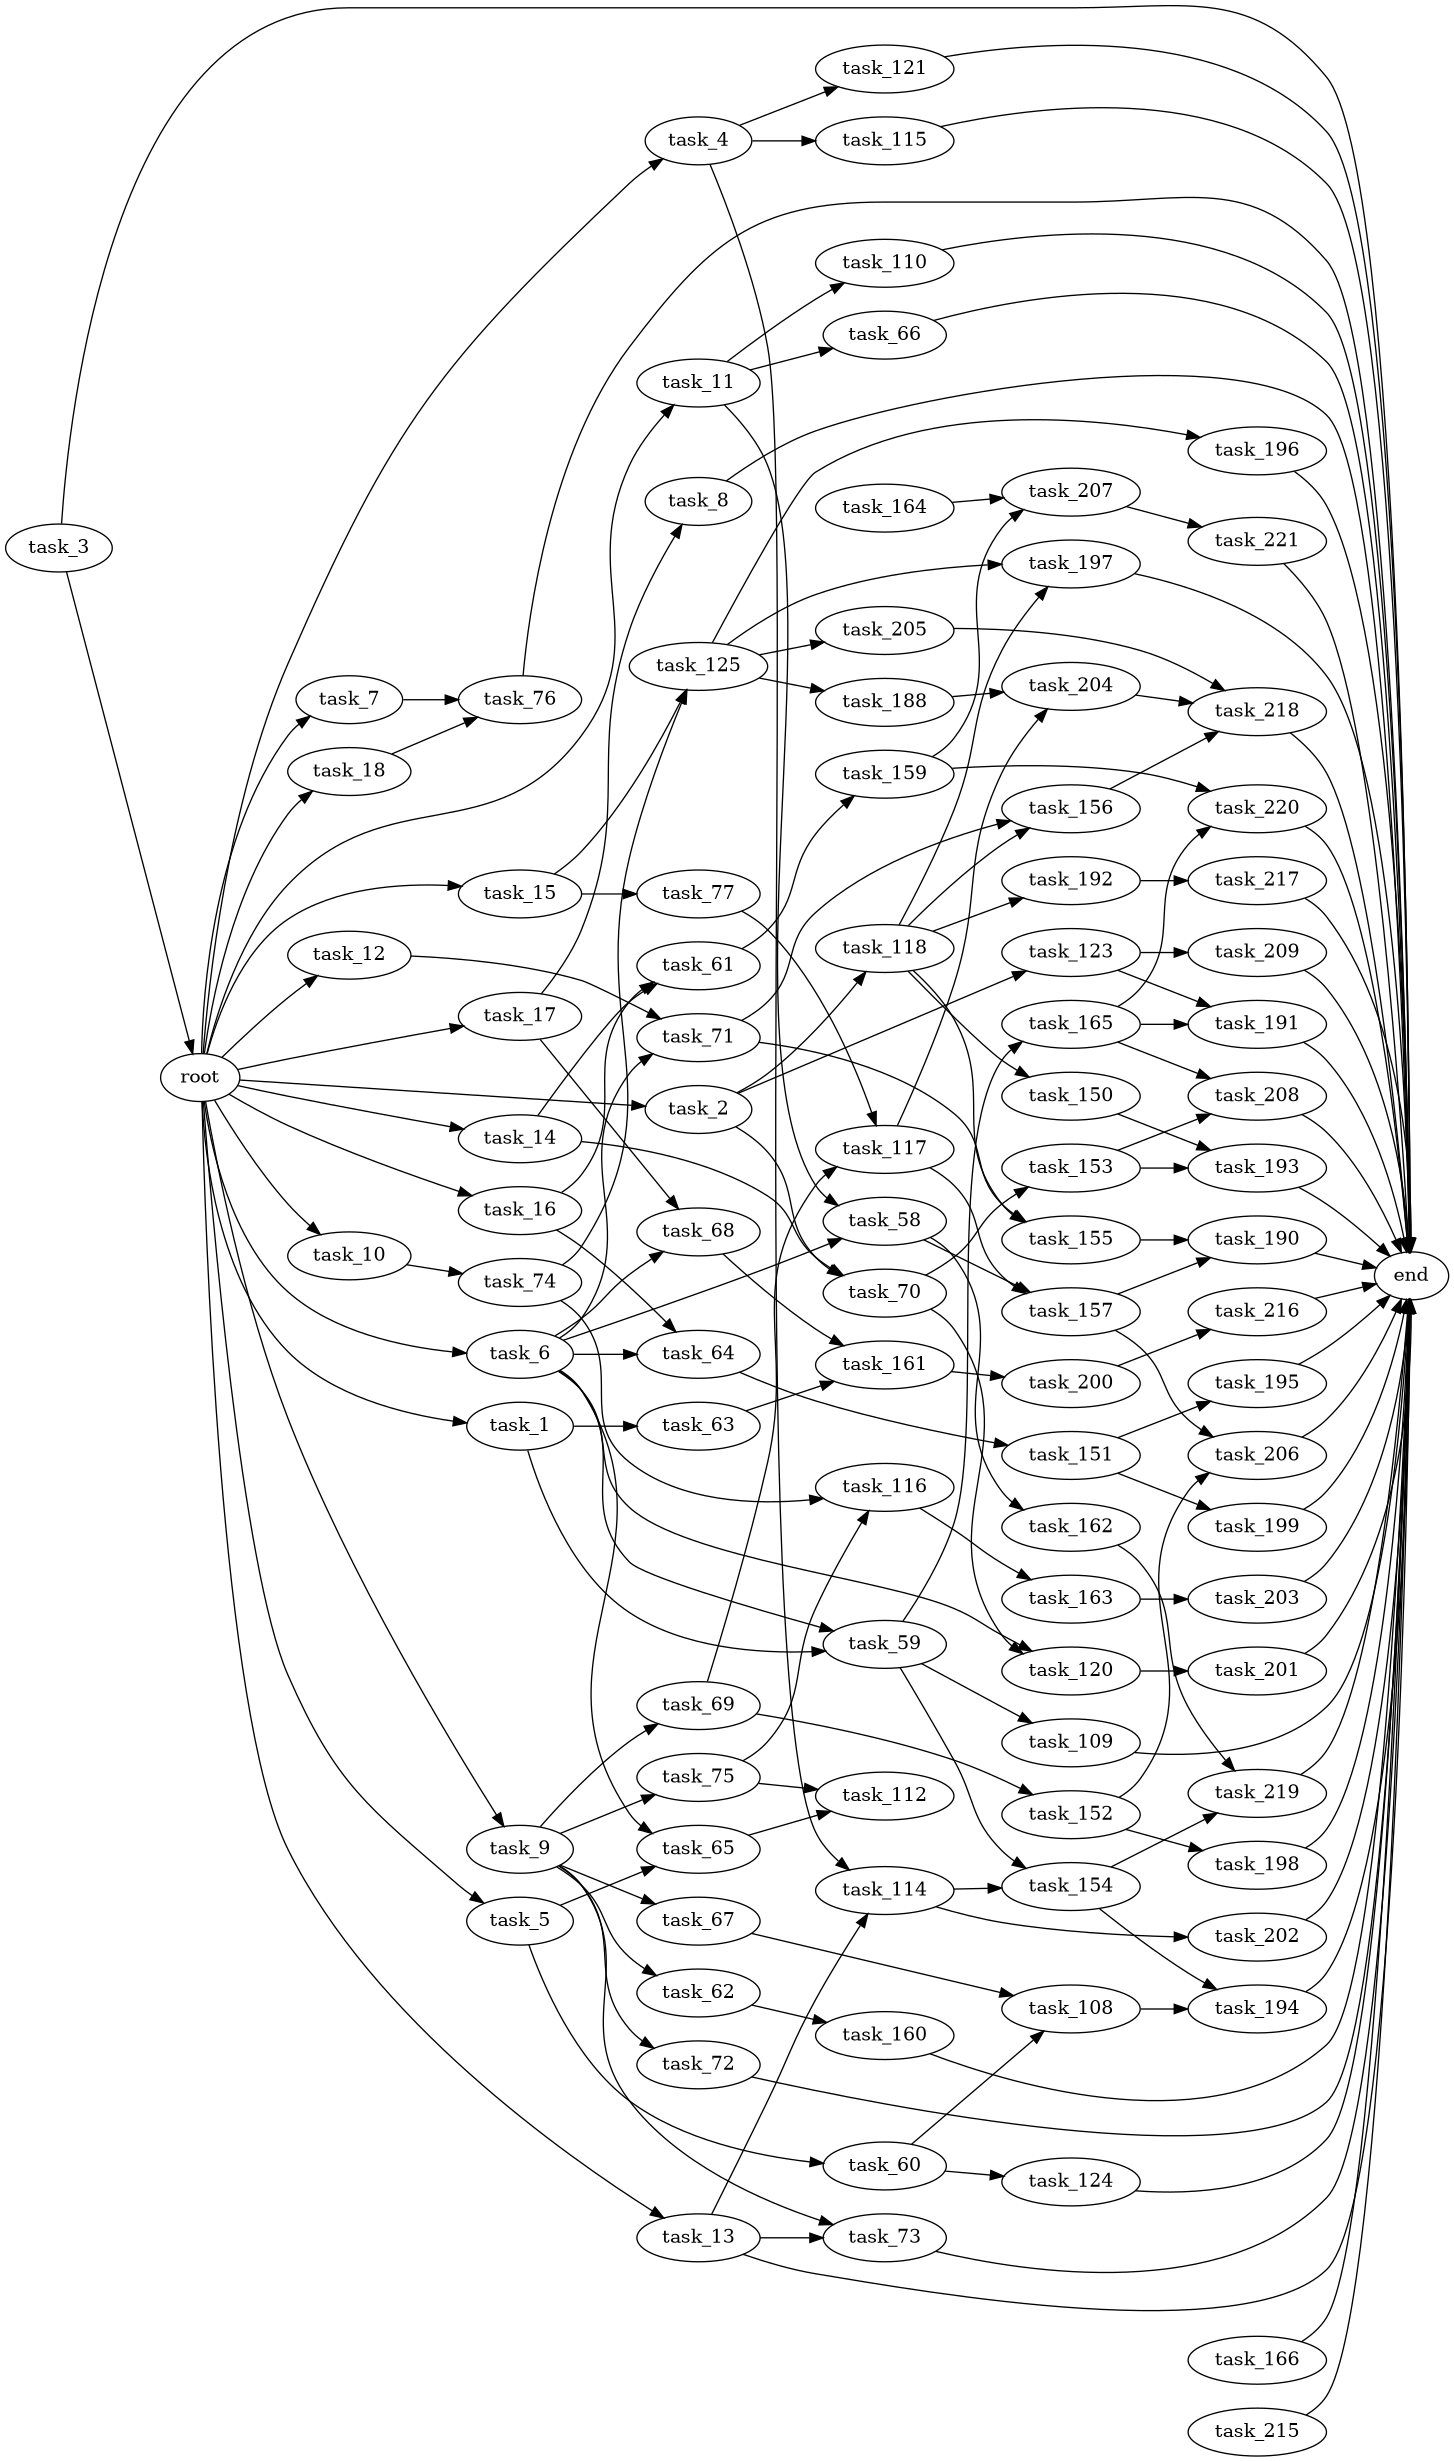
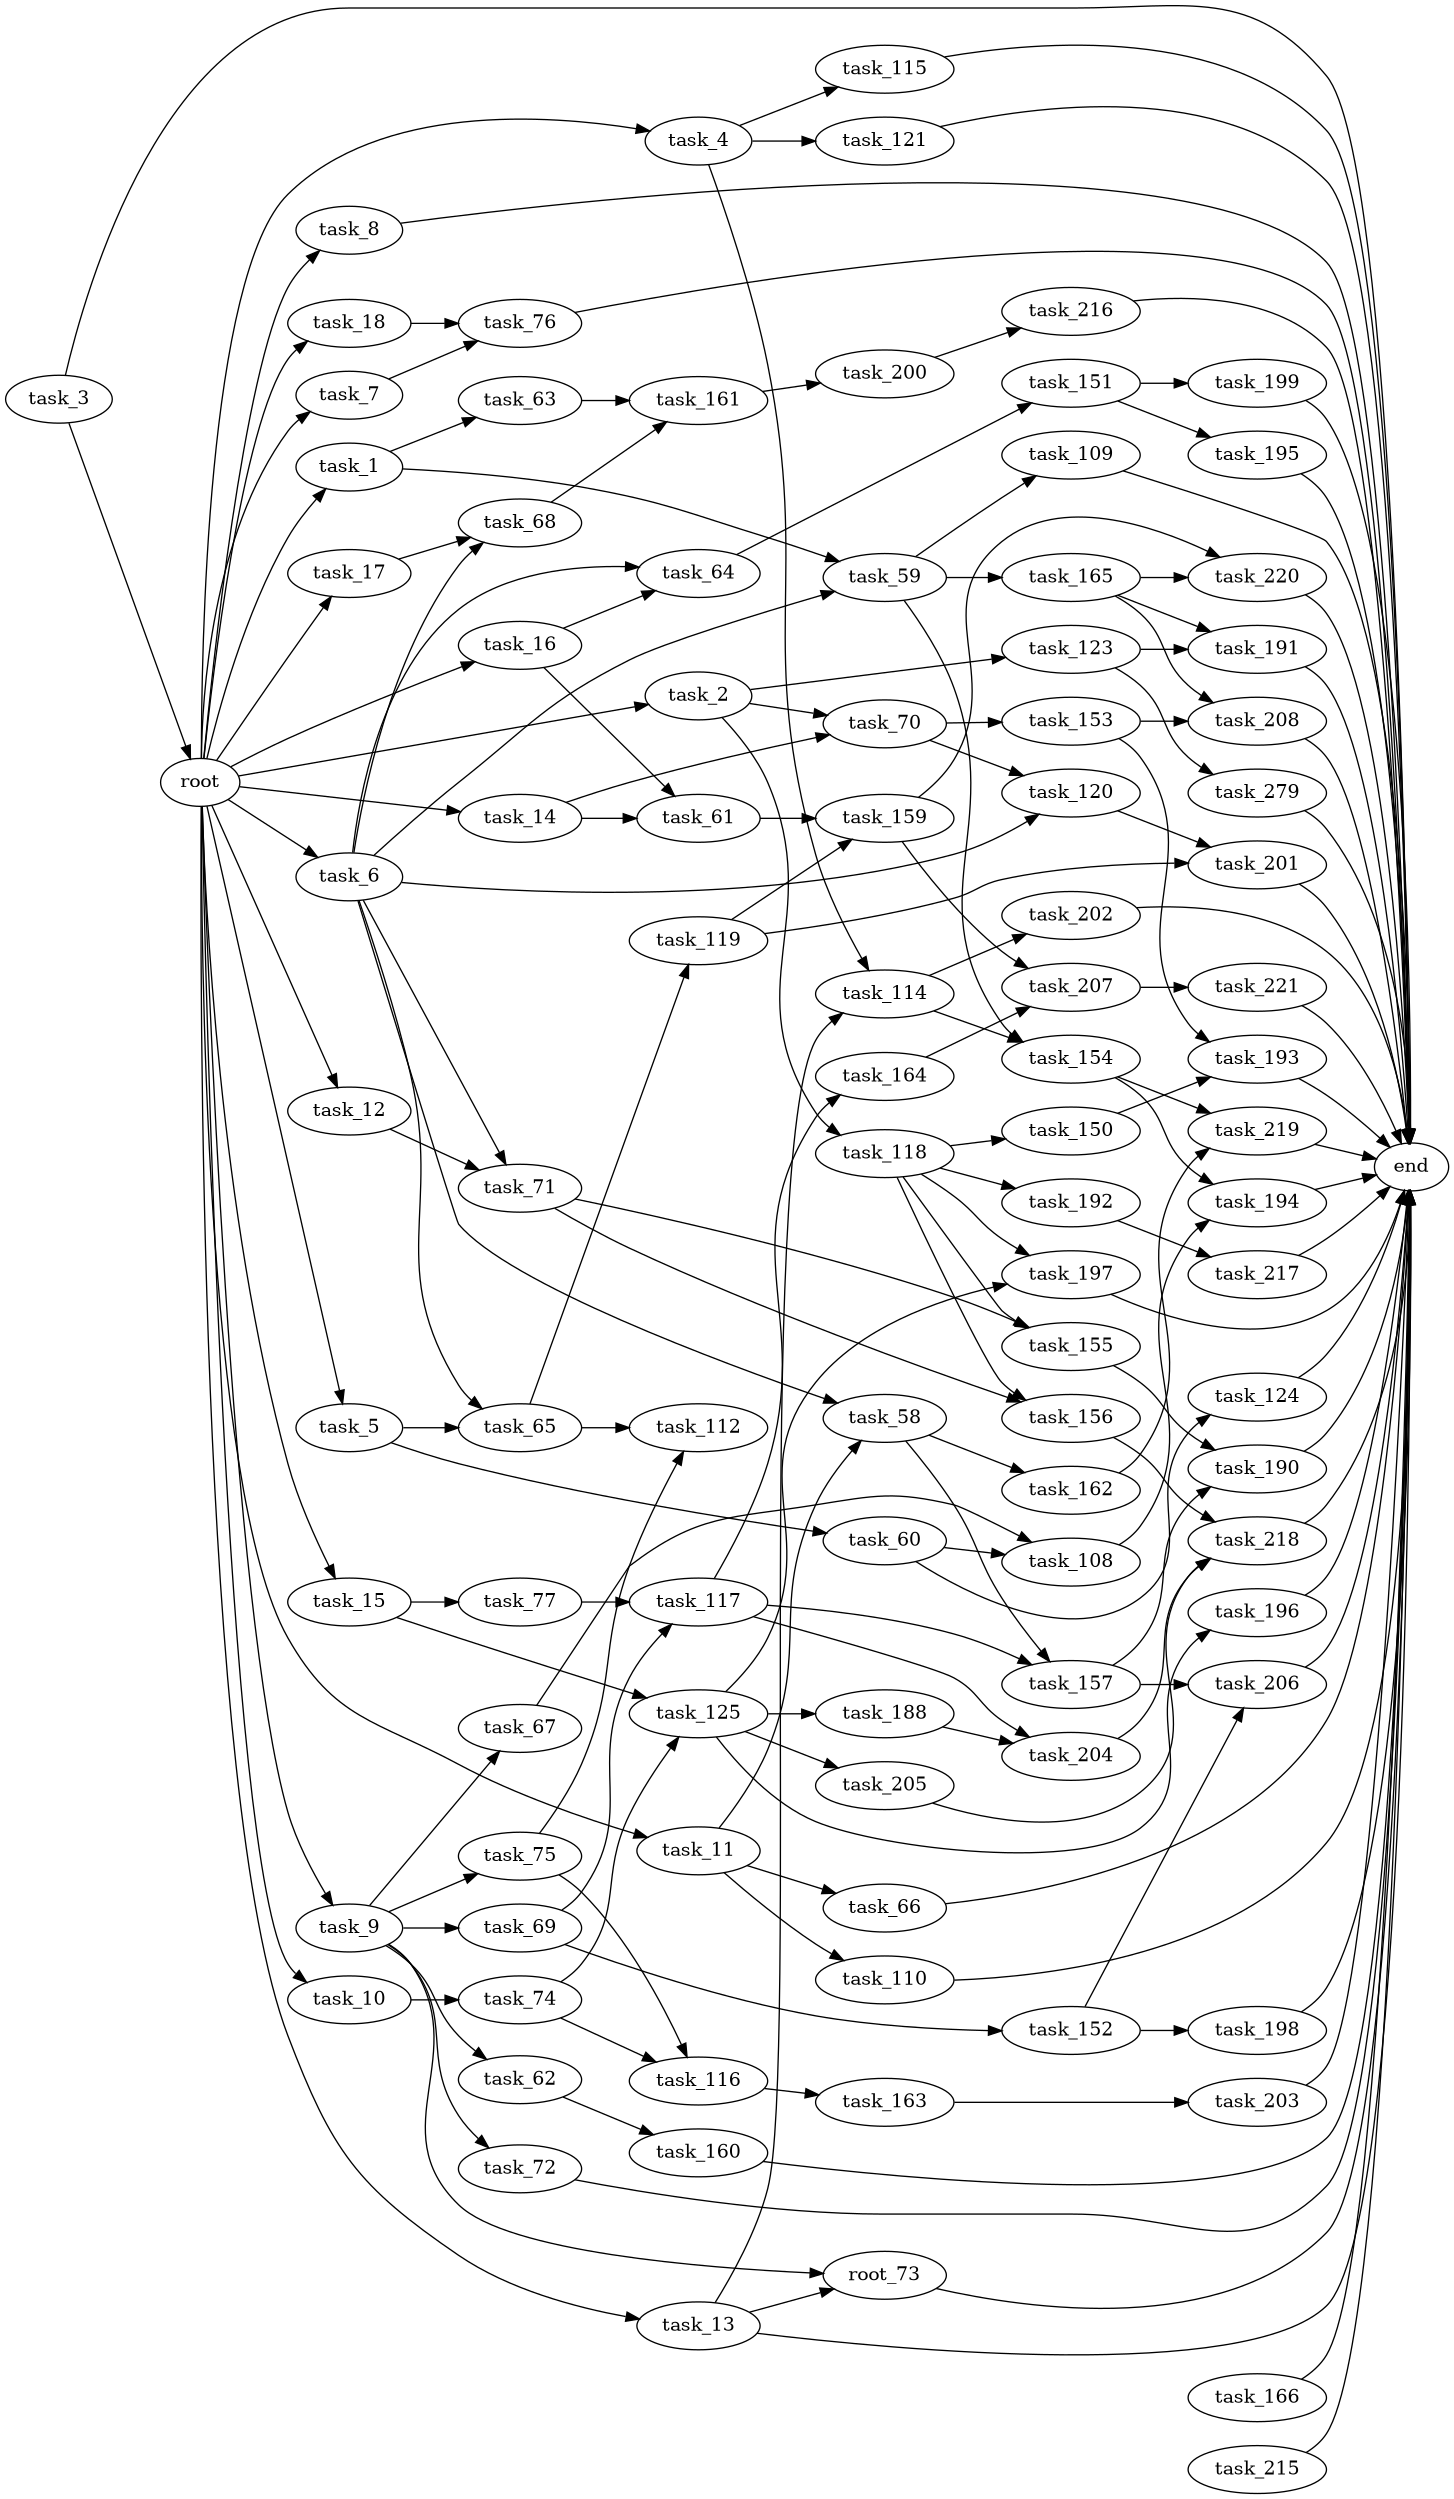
edge "task_17" -> "task_8": now "root" -> "task_8"
node "task_119": added
node "task_209": label "task_209" -> "task_279"
edge "task_117" -> "task_164": added
node "task_73": label "task_73" -> "root_73"
